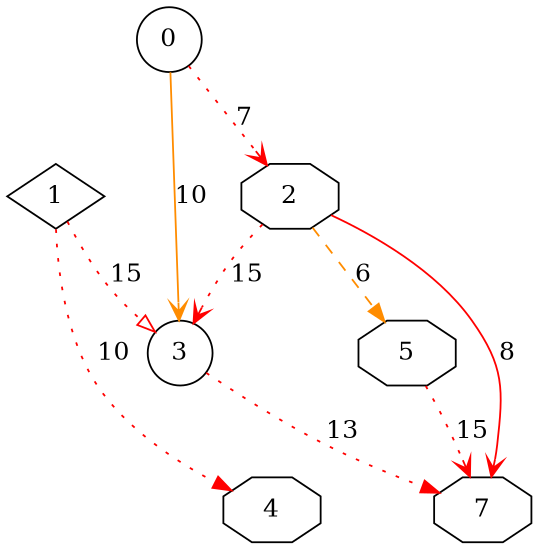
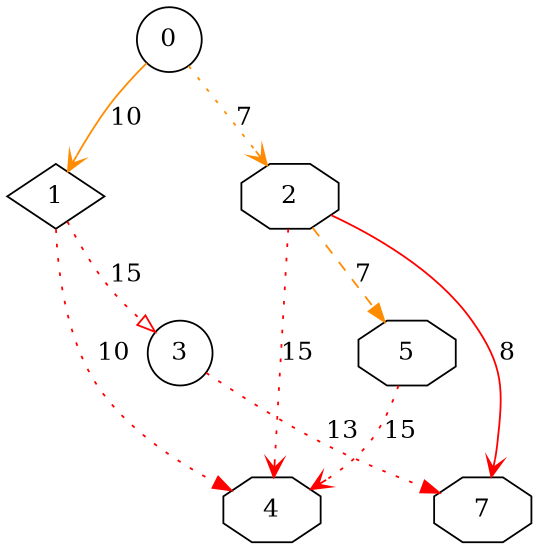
edge "0" -> "2": color red -> darkorange
edge "0" -> "3": now "0" -> "1"
edge "2" -> "3": now "2" -> "4"
edge "2" -> "5": label "6" -> "7"
edge "5" -> "7": now "5" -> "4"
